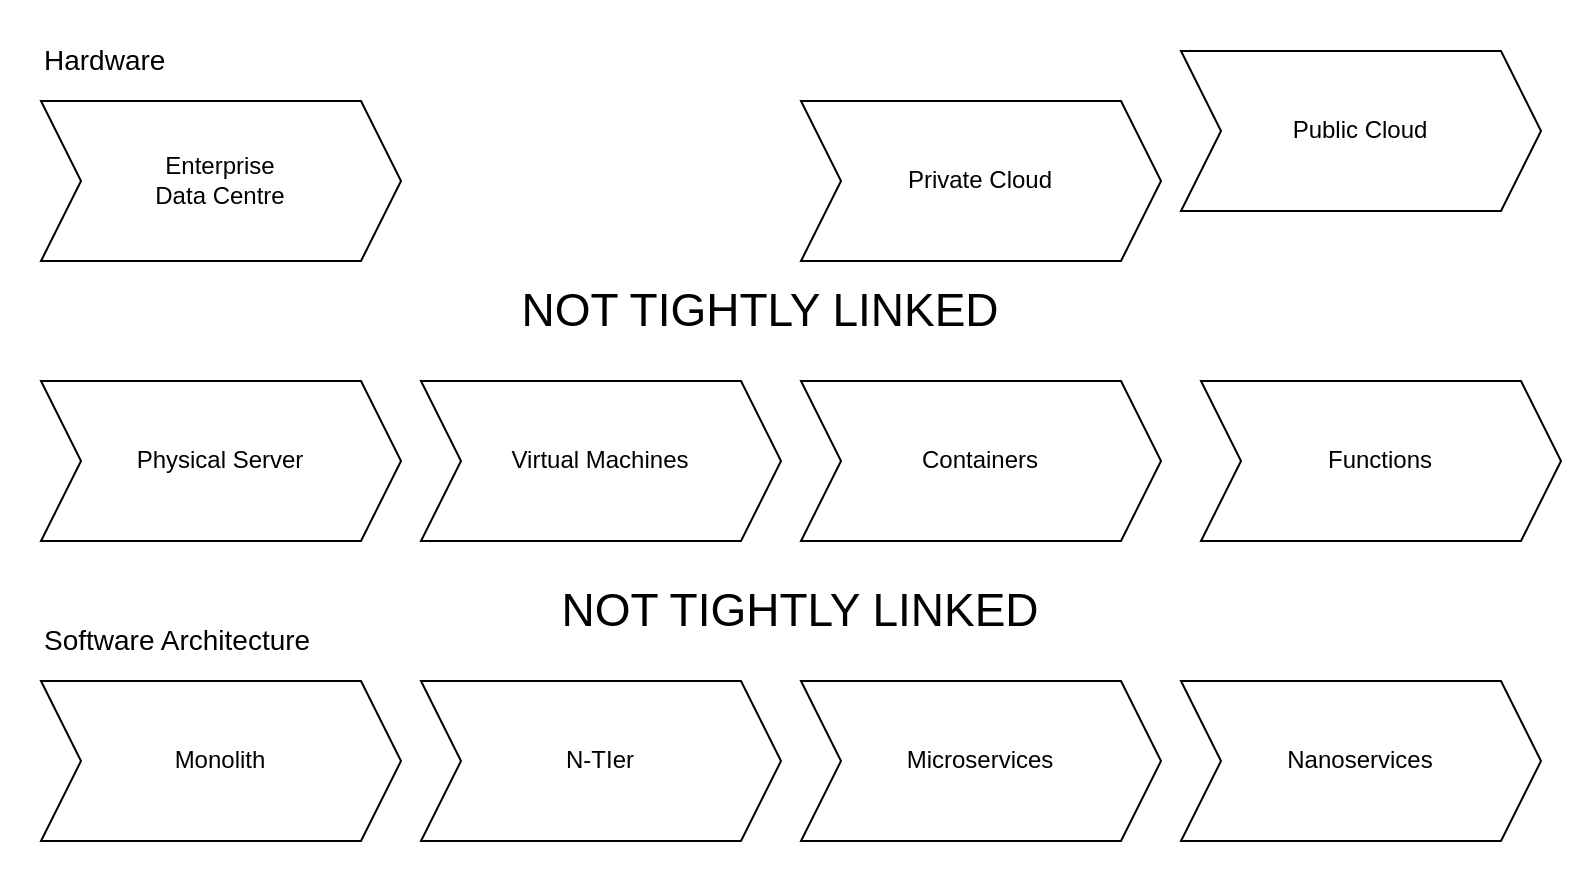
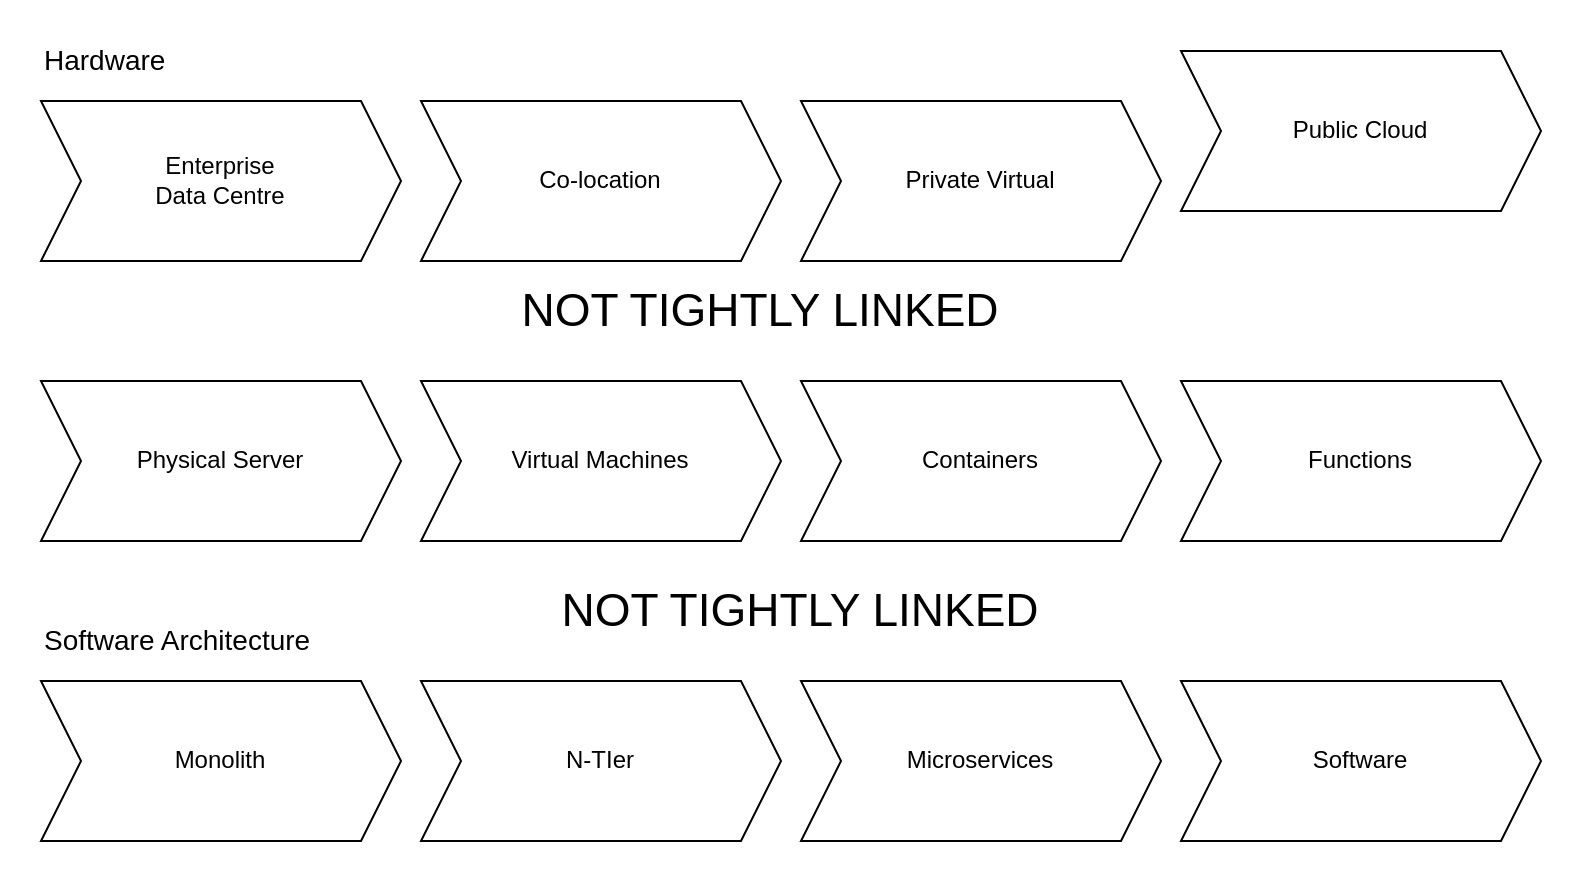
node "Co-location": added
node "Private Cloud": label "Private Cloud" -> "Private Virtual"
node "Functions": moved (1381, 461) -> (1361, 461)
node "Nanoservices": label "Nanoservices" -> "Software"
